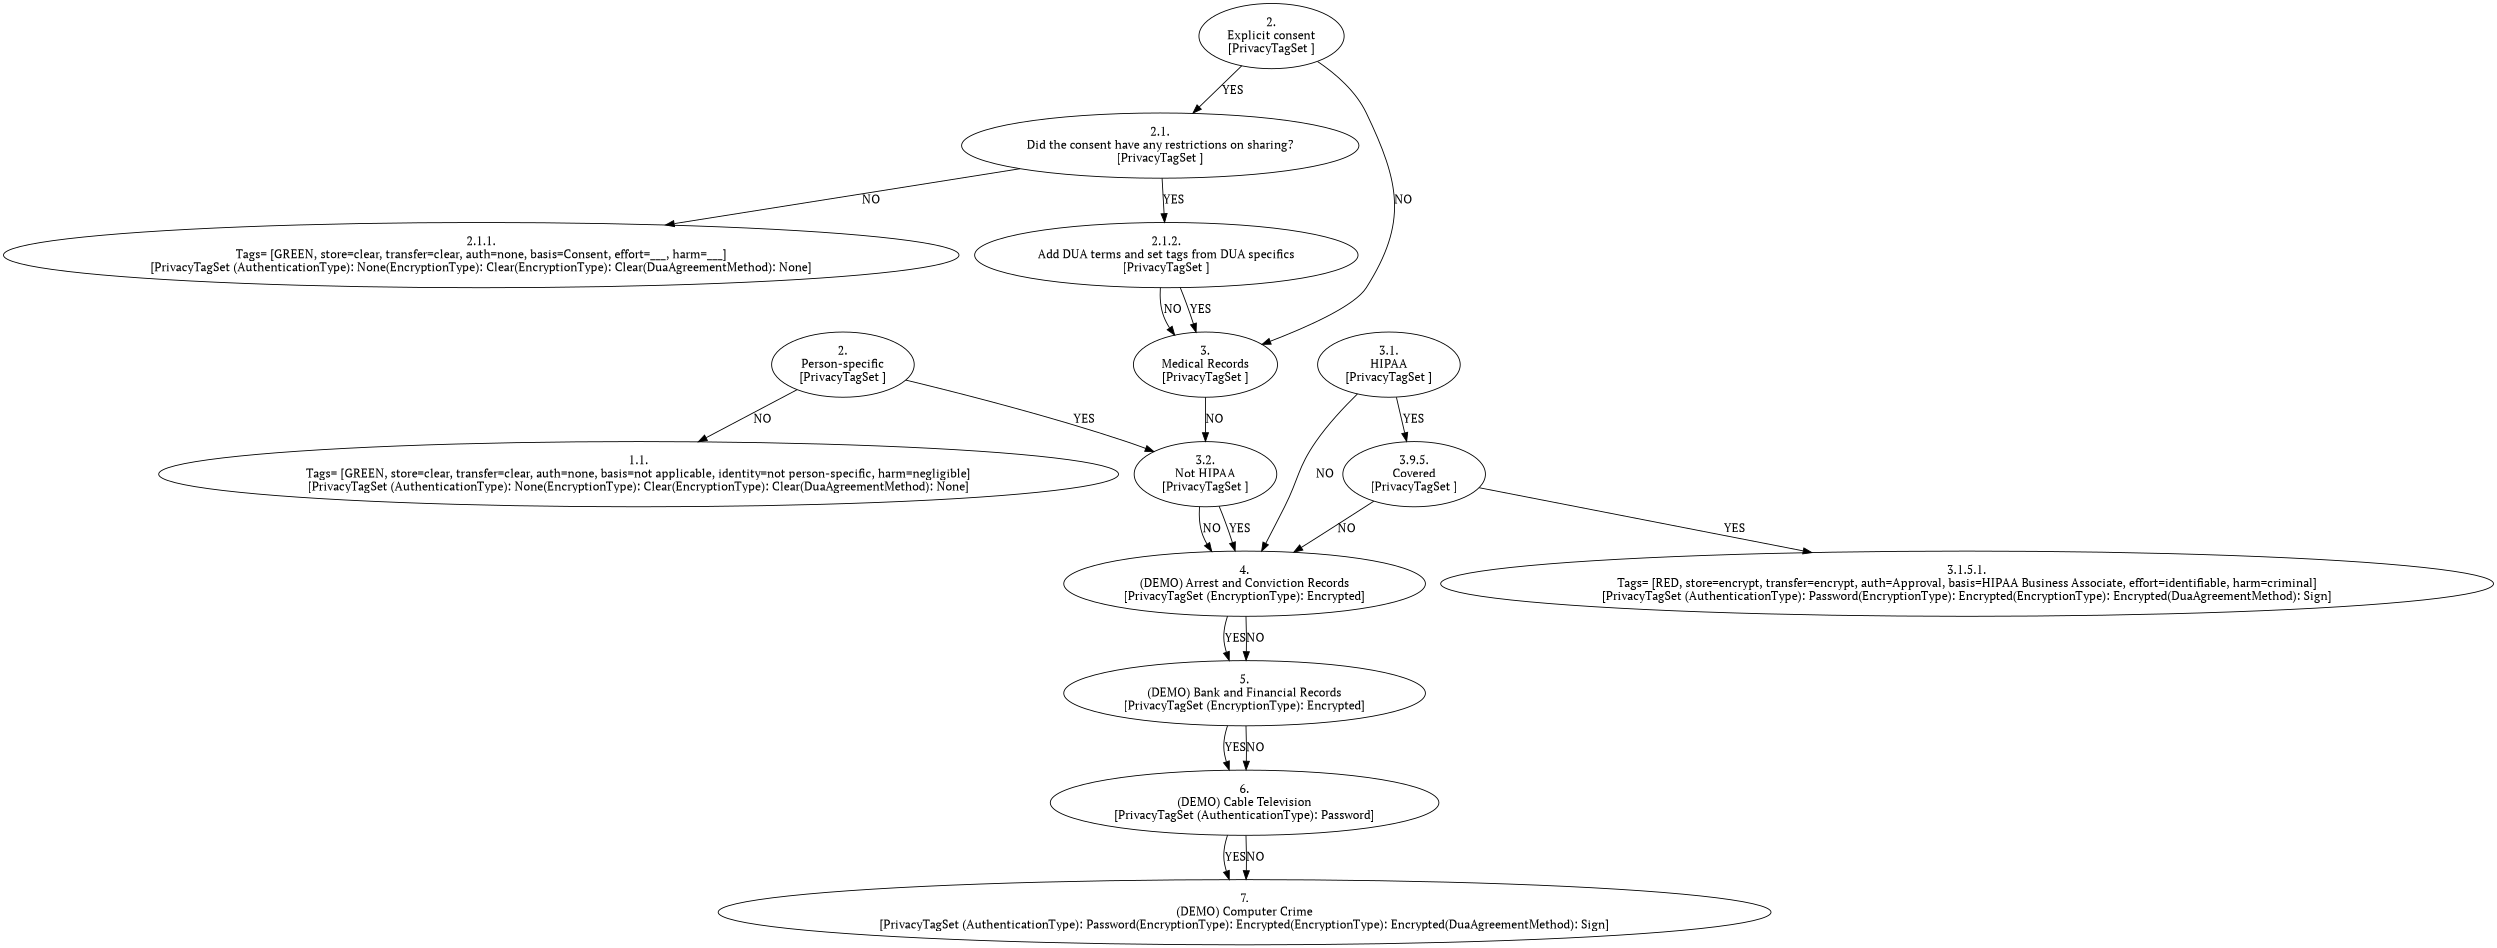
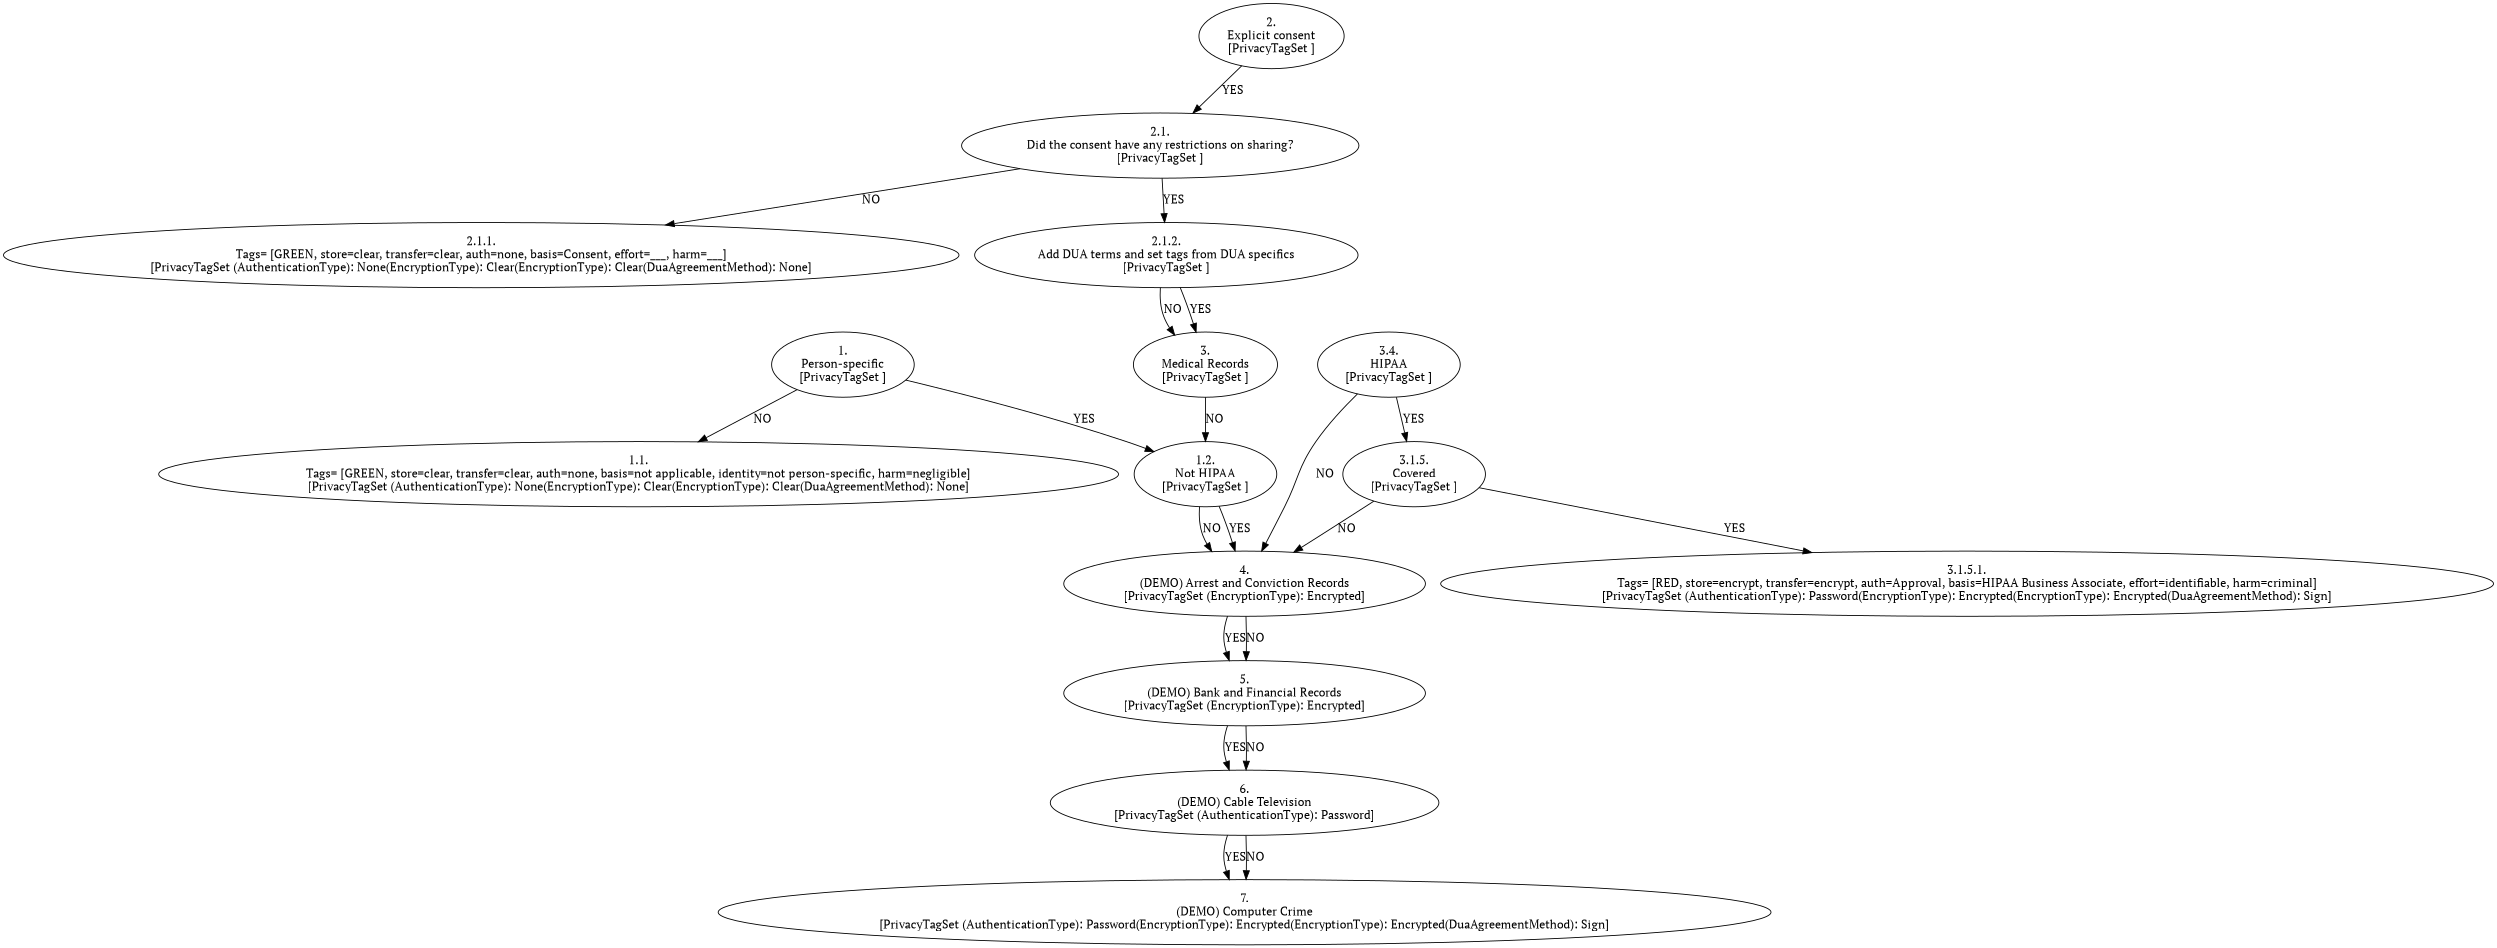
edge "2. Explicit consent [PrivacyTagSet ]" -> "3. Medical Records [PrivacyTagSet ]": removed, label "NO"
node "2. Person-specific [PrivacyTagSet ]": label "2. Person-specific [PrivacyTagSet ]" -> "1. Person-specific [PrivacyTagSet ]"
node "3.1. HIPAA [PrivacyTagSet ]": label "3.1. HIPAA [PrivacyTagSet ]" -> "3.4. HIPAA [PrivacyTagSet ]"
node "3.2. Not HIPAA [PrivacyTagSet ]": label "3.2. Not HIPAA [PrivacyTagSet ]" -> "1.2. Not HIPAA [PrivacyTagSet ]"
node "3.9.5. Covered [PrivacyTagSet ]": label "3.9.5. Covered [PrivacyTagSet ]" -> "3.1.5. Covered [PrivacyTagSet ]"
